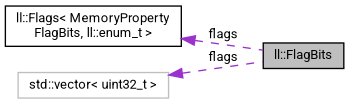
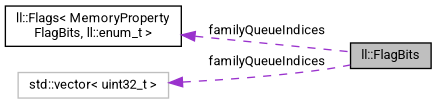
edge "ll::FlagBits" -> "ll::Flags< MemoryProperty FlagBits, ll::enum_t >": label " flags" -> " familyQueueIndices"
edge "ll::FlagBits" -> "std::vector< uint32_t >": label " flags" -> " familyQueueIndices"
